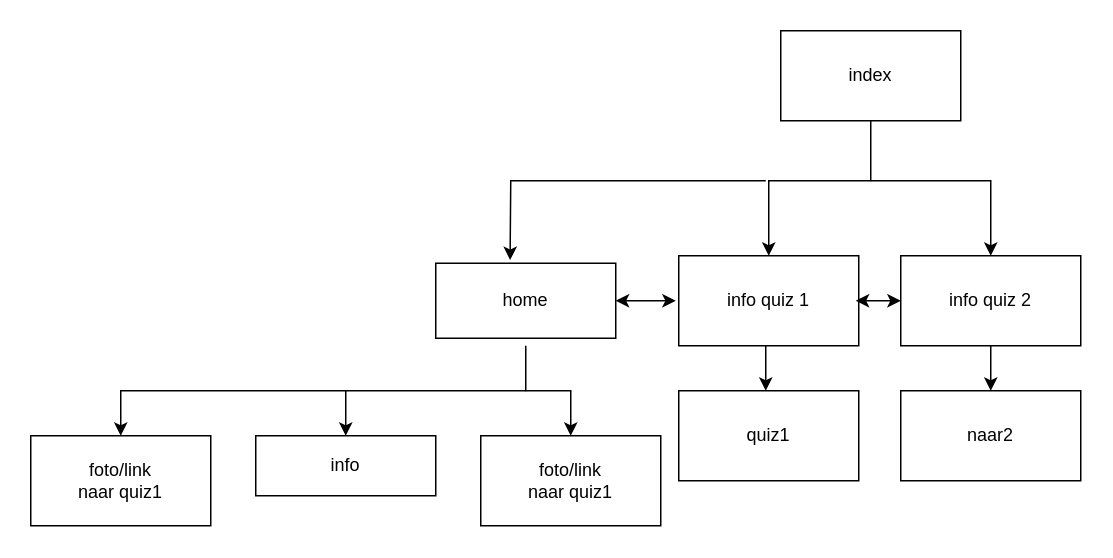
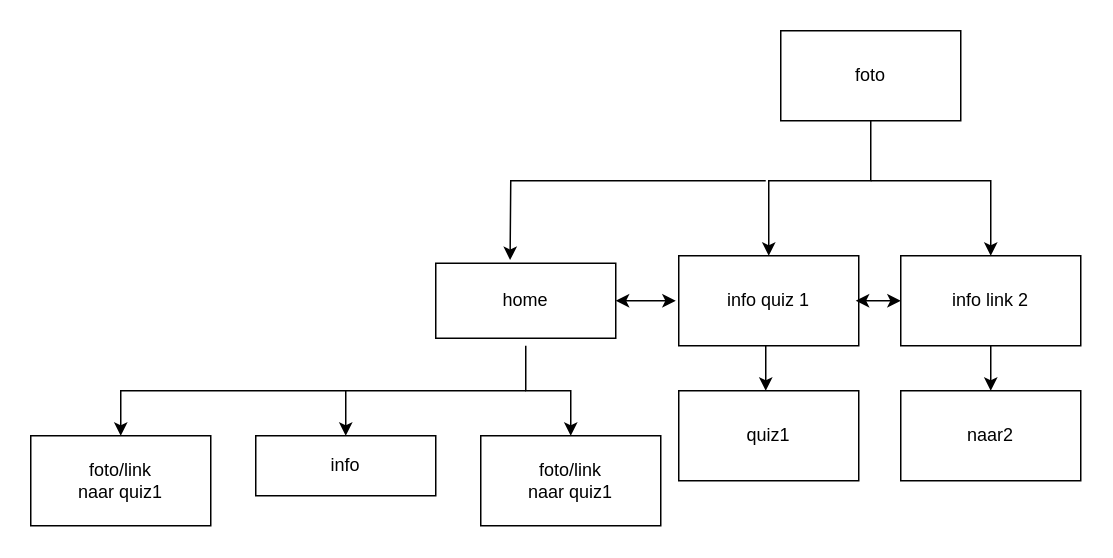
node "index": label "index" -> "foto"
node "info quiz 2": label "info quiz 2" -> "info link 2"
